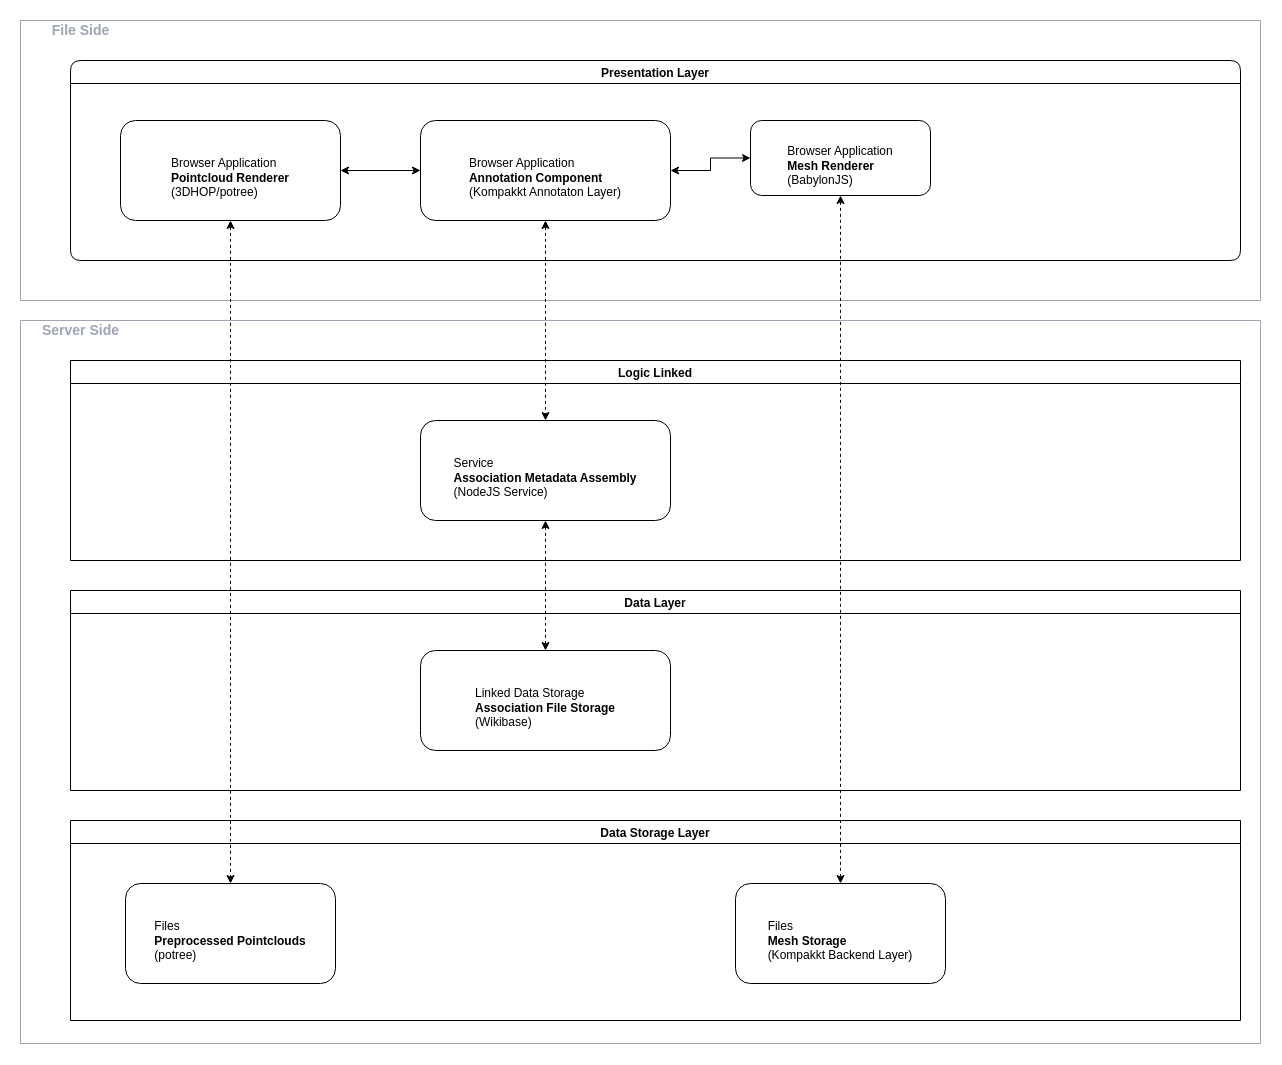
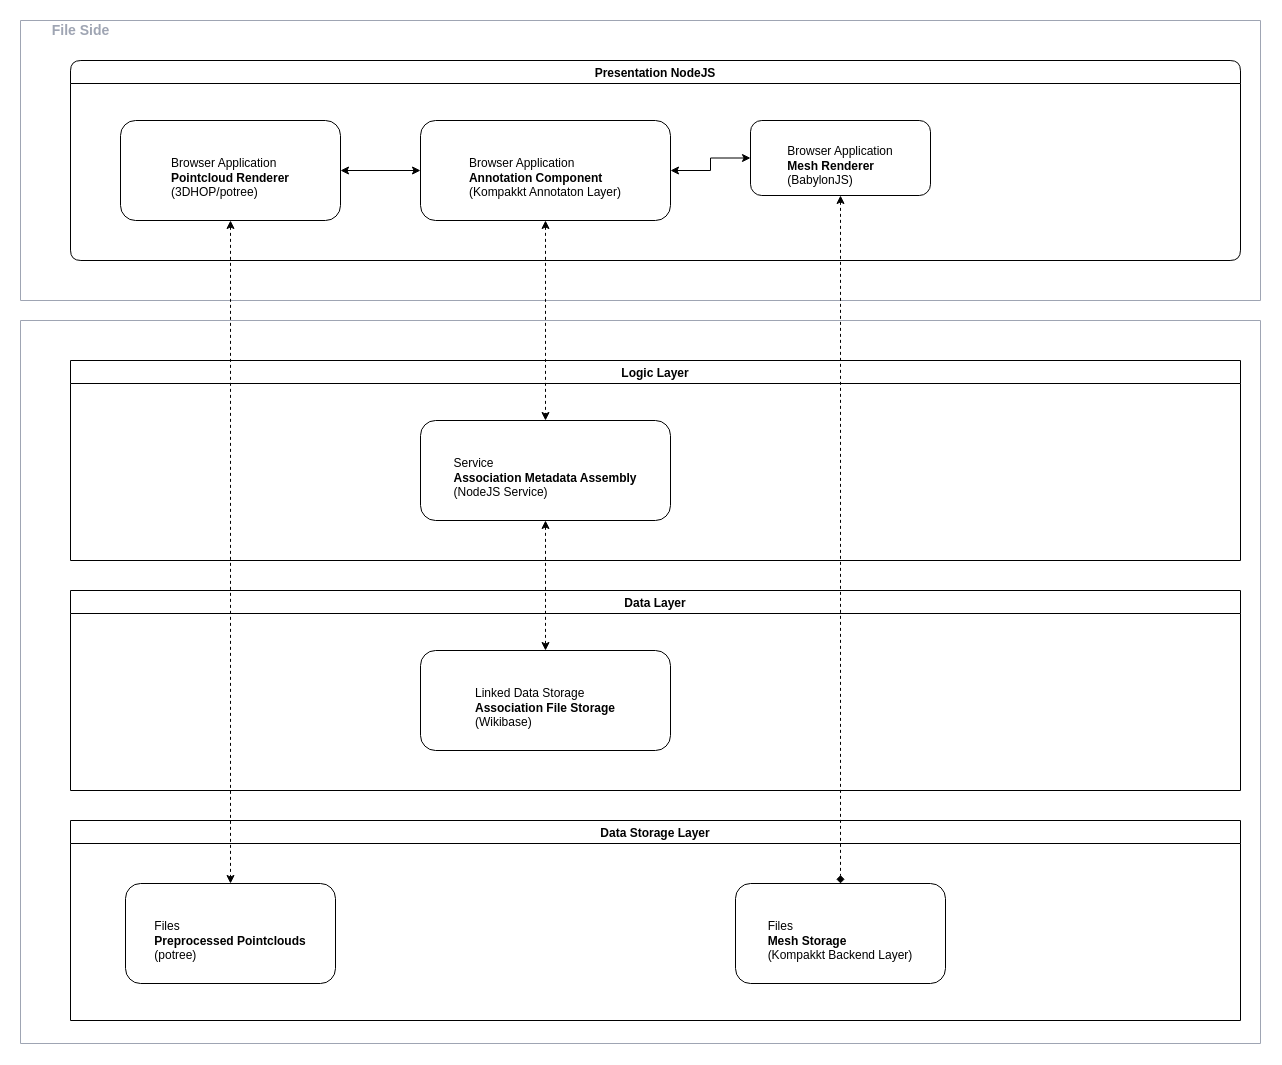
node "Presentation Layer": label "Presentation Layer" -> "Presentation NodeJS"
node "Server Side": removed
node "Logic Linked": label "Logic Linked" -> "Logic Layer"
edge "Browser Application Mesh Renderer (BabylonJS)" -- "Files Mesh Storage (Kompakkt Backend Layer)": arrowhead classic -> diamond
